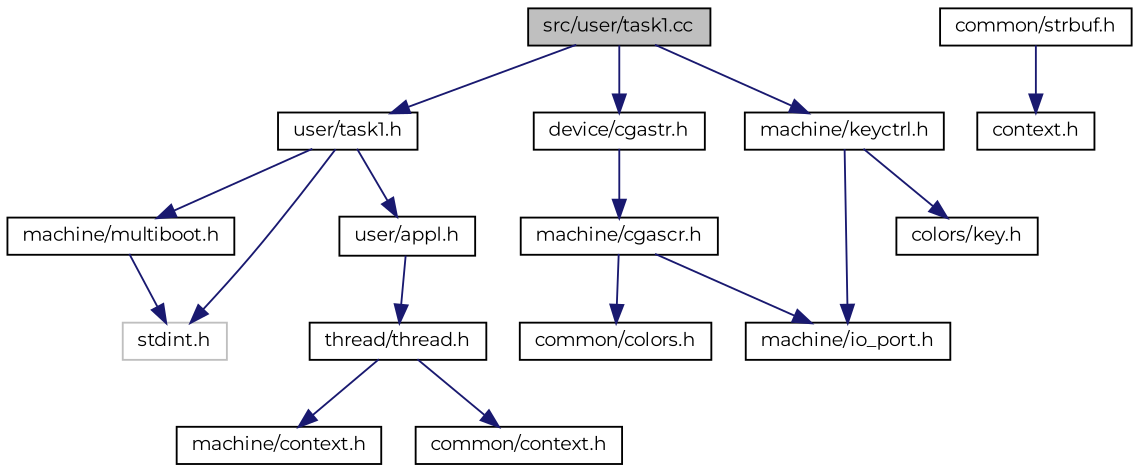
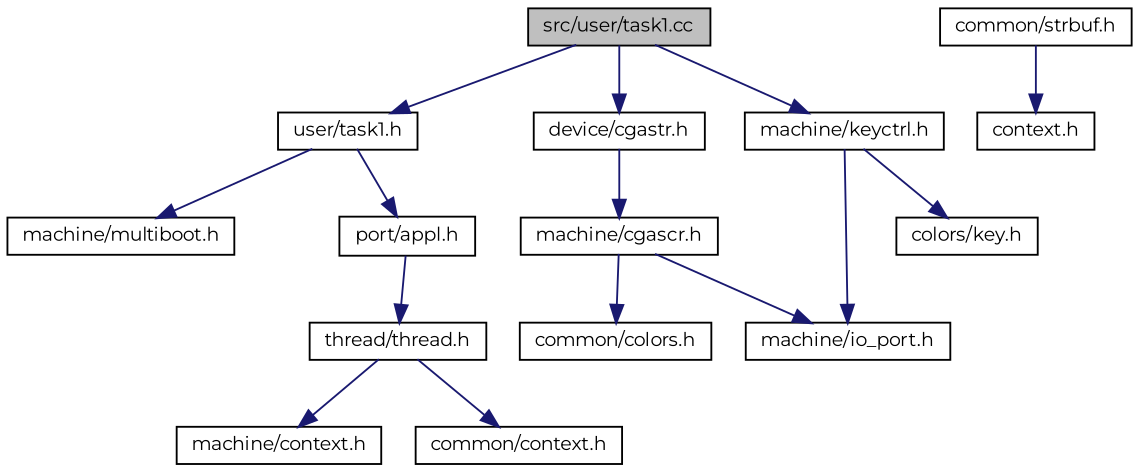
node "user/appl.h": label "user/appl.h" -> "port/appl.h"
node "stdint.h": removed
